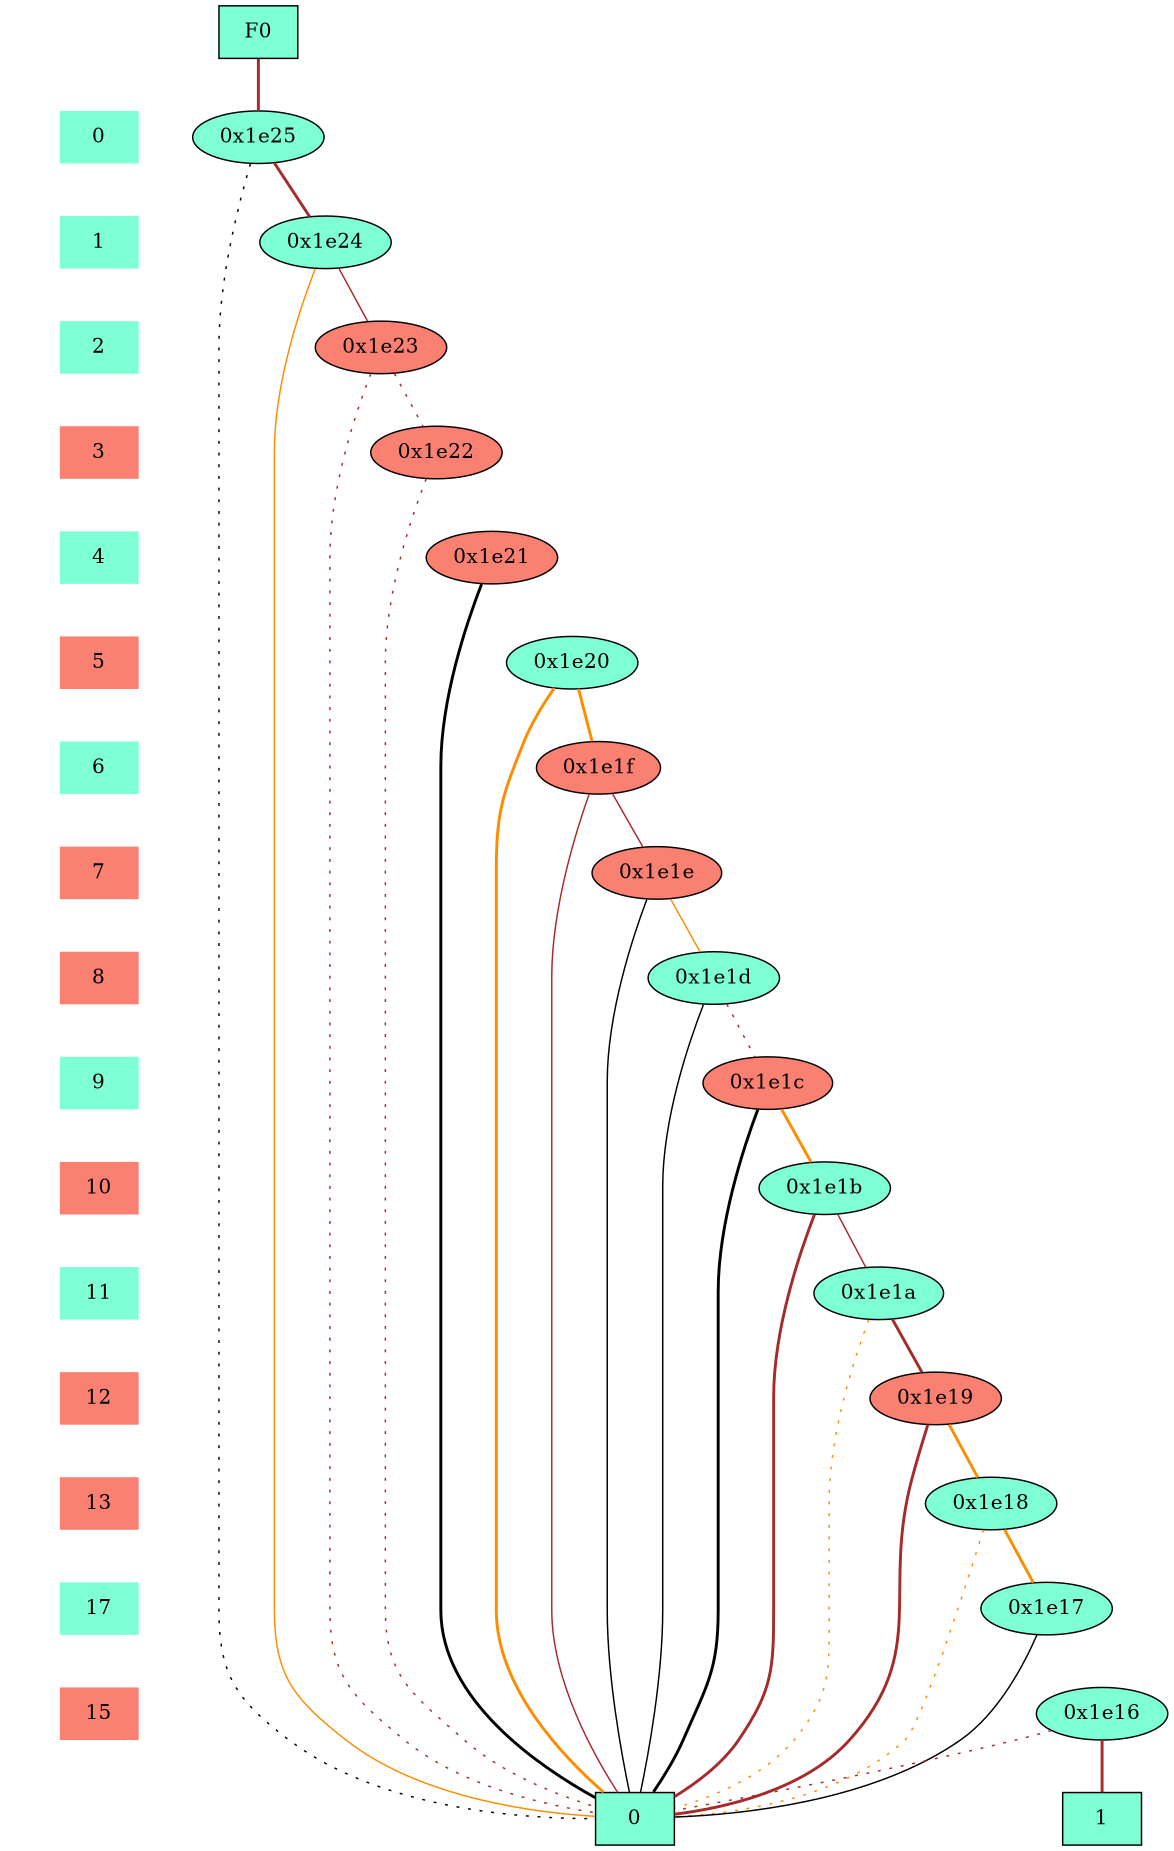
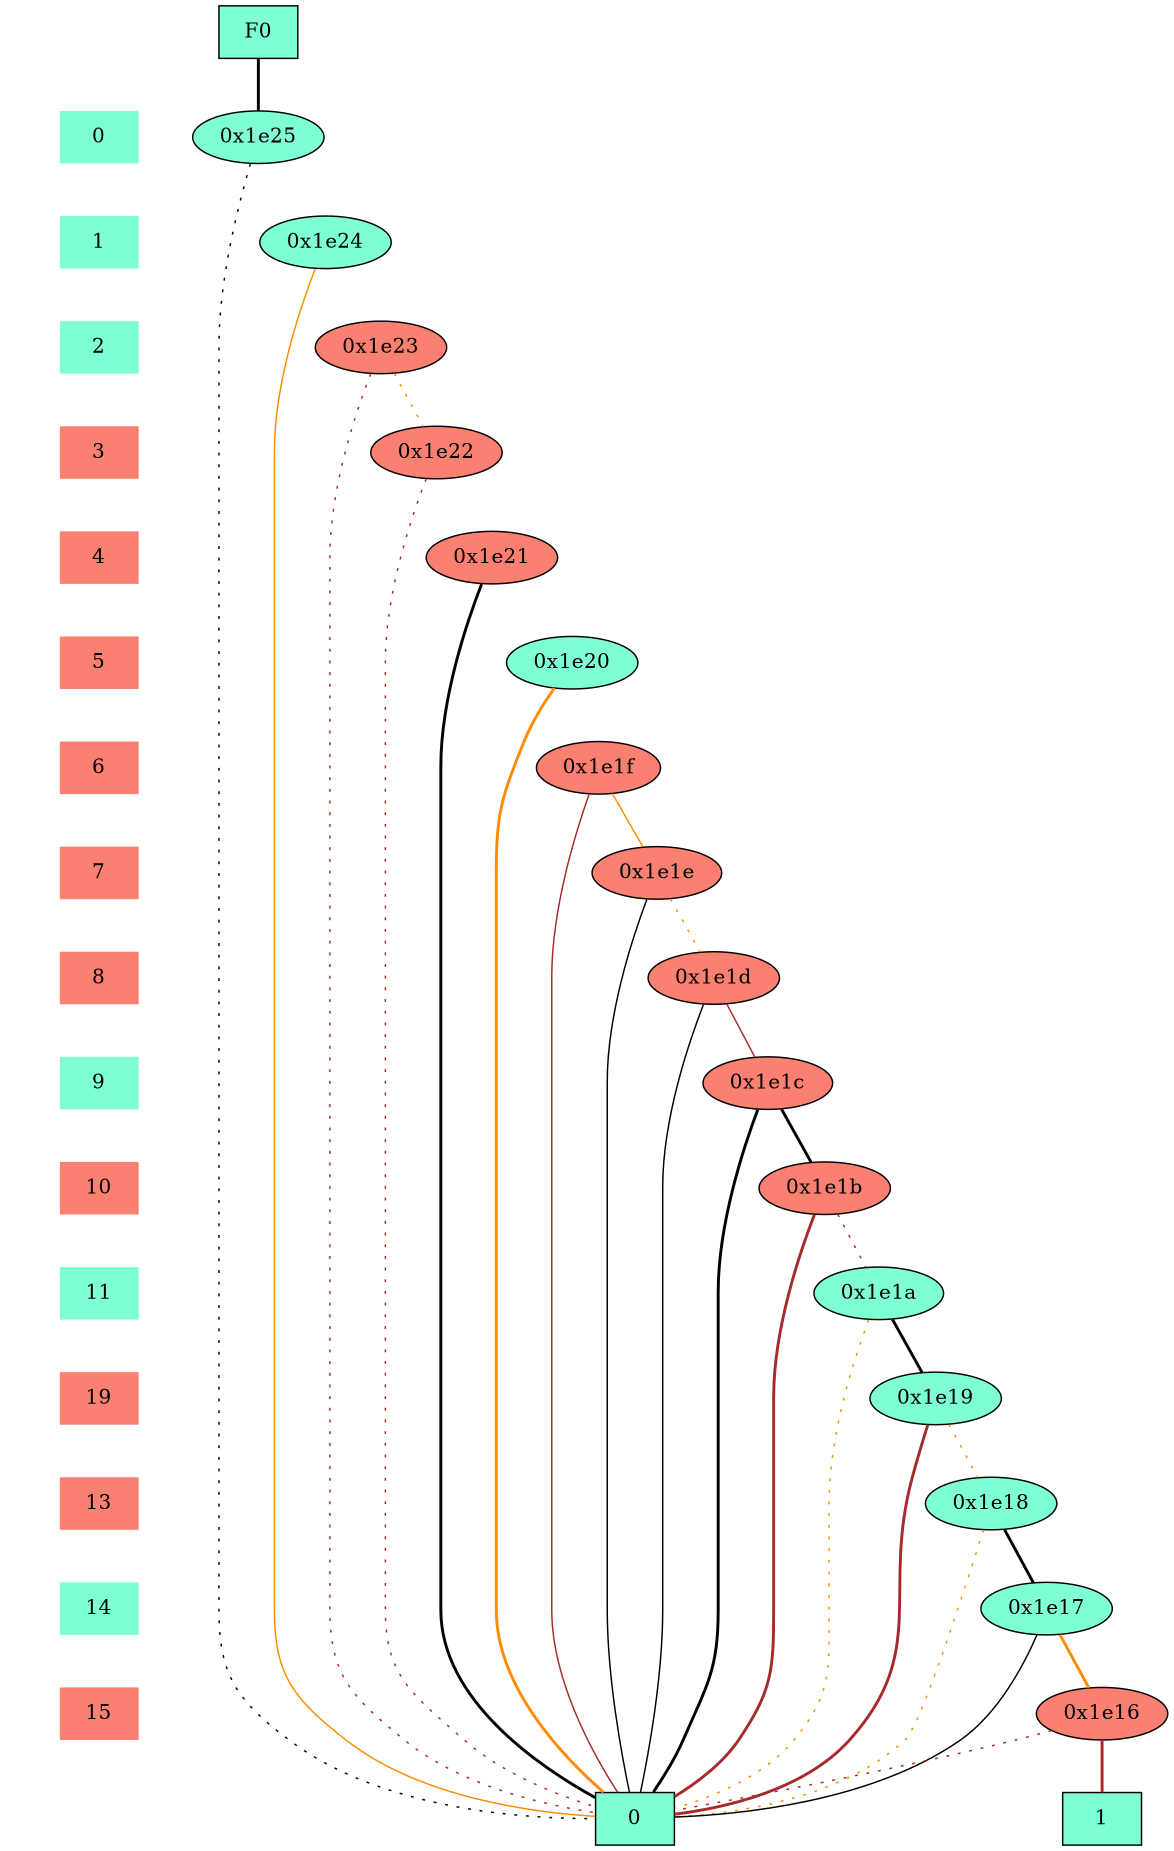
edge "F0" -- "0x1e25": color brown -> black
edge "0x1e25" -- "0x1e24": removed
edge "0x1e24" -- "0x1e23": removed
edge "0x1e23" -- "0x1e22": color brown -> darkorange
node "4": fillcolor aquamarine -> salmon
edge "0x1e20" -- "0x1e1f": removed
node "6": fillcolor aquamarine -> salmon
edge "0x1e1f" -- "0x1e1e": color brown -> darkorange
edge "0x1e1e" -- "0x1e1d": style solid -> dotted
node "0x1e1d": fillcolor aquamarine -> salmon
edge "0x1e1d" -- "0x1e1c": style dotted -> solid
edge "0x1e1c" -- "0x1e1b": color darkorange -> black
node "0x1e1b": fillcolor aquamarine -> salmon
edge "0x1e1b" -- "0x1e1a": style solid -> dotted
edge "0x1e1a" -- "0x1e19": color brown -> black
node "12": label "12" -> "19"
node "0x1e19": fillcolor salmon -> aquamarine
edge "0x1e19" -- "0x1e18": style bold -> dotted
edge "0x1e18" -- "0x1e17": color darkorange -> black
node "17": label "17" -> "14"
edge "0x1e17" -- "0x1e16": added
node "0x1e16": fillcolor aquamarine -> salmon
